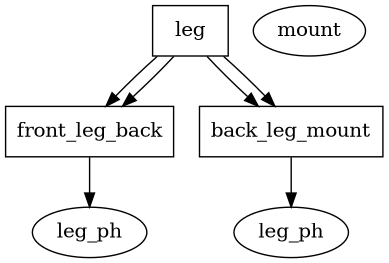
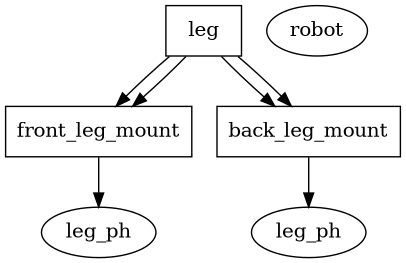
node "mount": label "mount" -> "robot"
node "front_leg_back": label "front_leg_back" -> "front_leg_mount"
